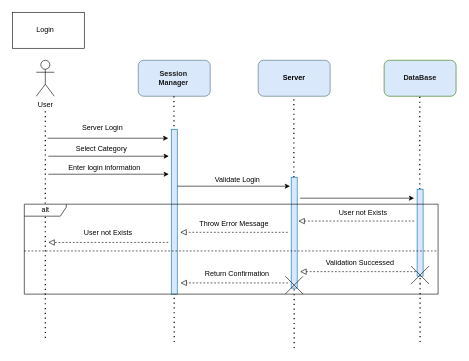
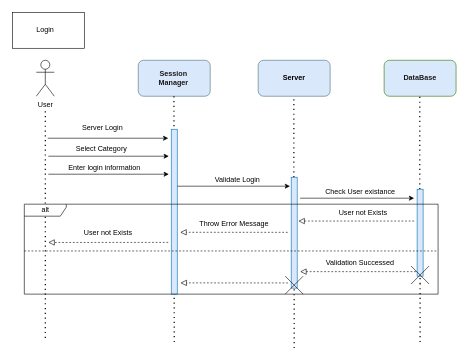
node "Check User existance": added
node "Return Confirmation": removed
